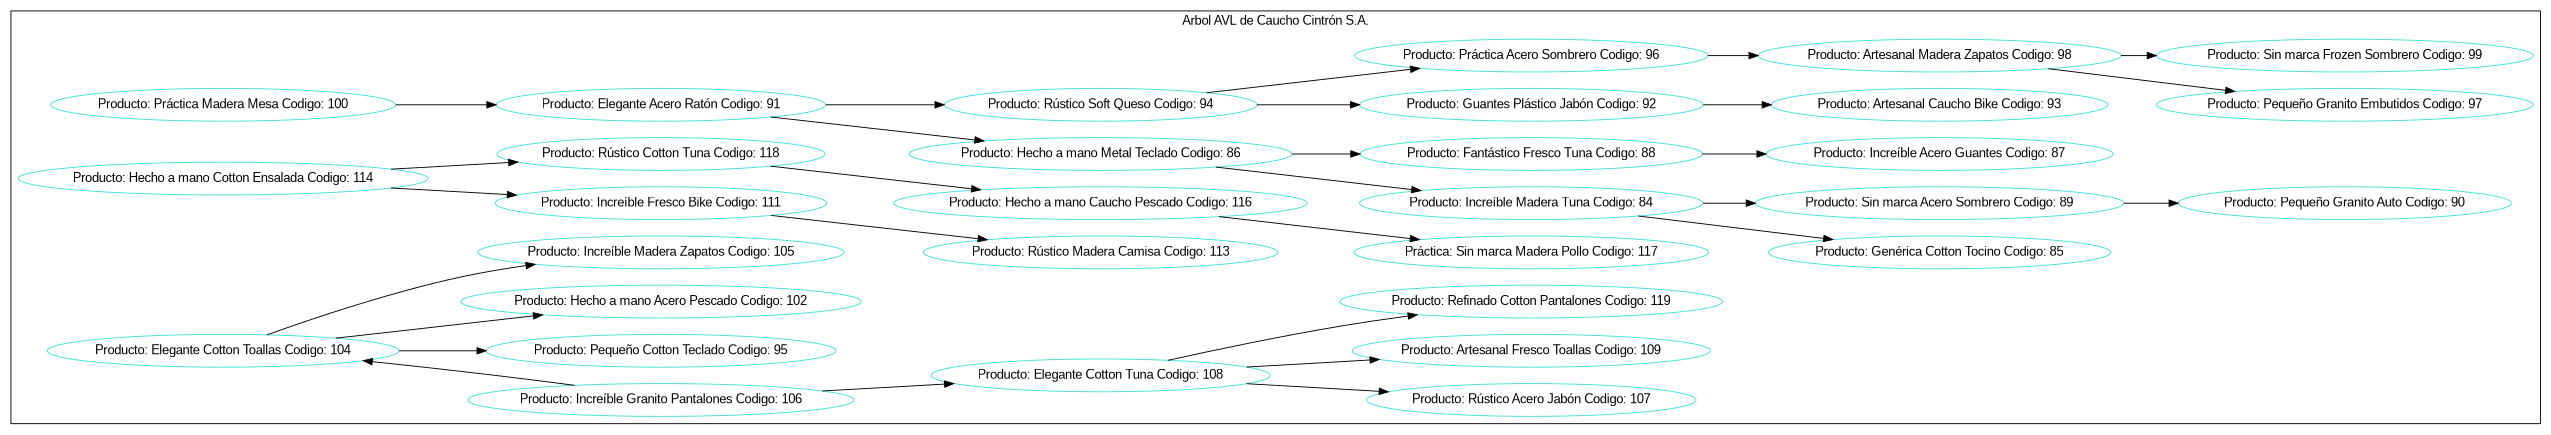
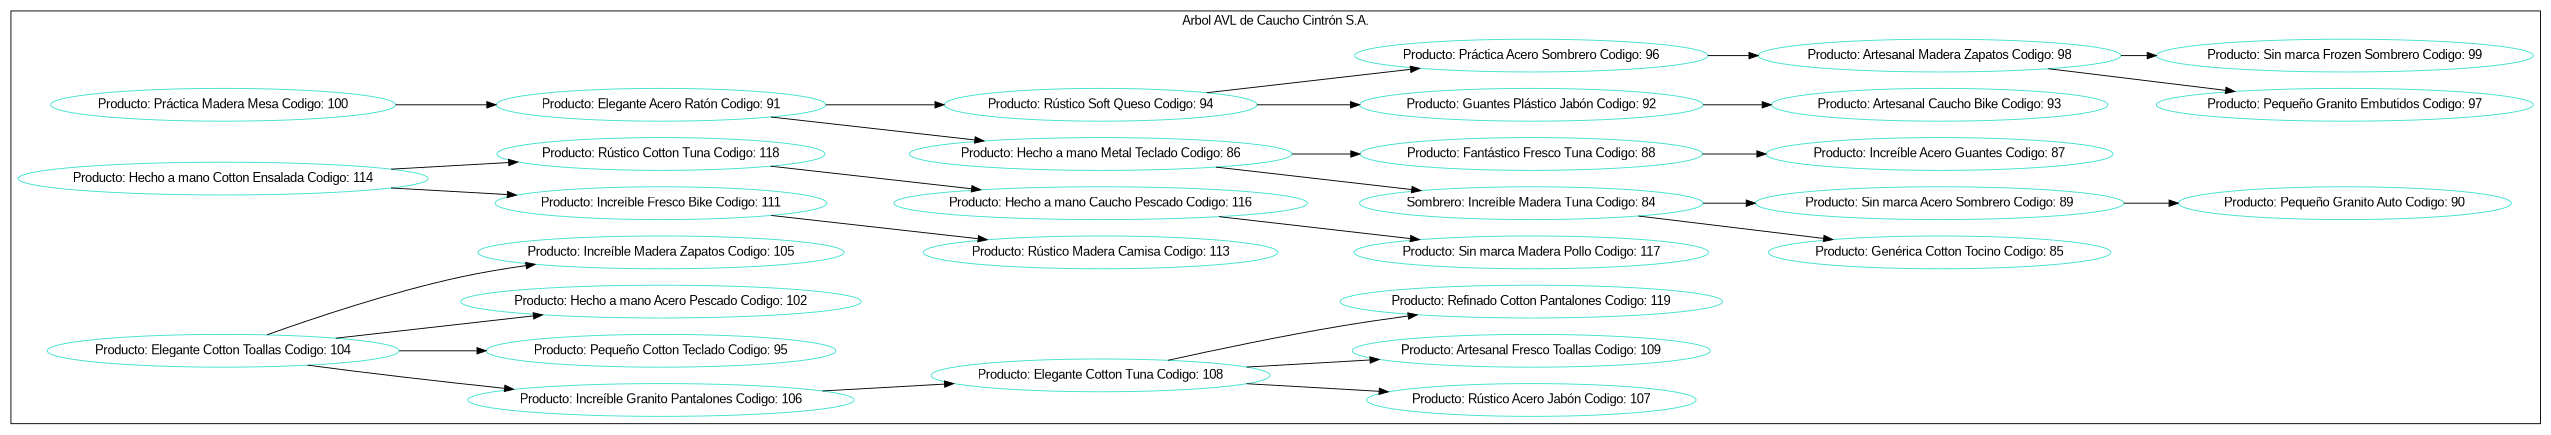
node "Producto: Increíble Madera Tuna Codigo: 84": label "Producto: Increíble Madera Tuna Codigo: 84" -> "Sombrero: Increíble Madera Tuna Codigo: 84"
node "Práctica: Sin marca Madera Pollo Codigo: 117": label "Práctica: Sin marca Madera Pollo Codigo: 117" -> "Producto: Sin marca Madera Pollo Codigo: 117"
edge "Producto: Increíble Granito Pantalones Codigo: 106" -> "Producto: Elegante Cotton Toallas Codigo: 104": reversed
